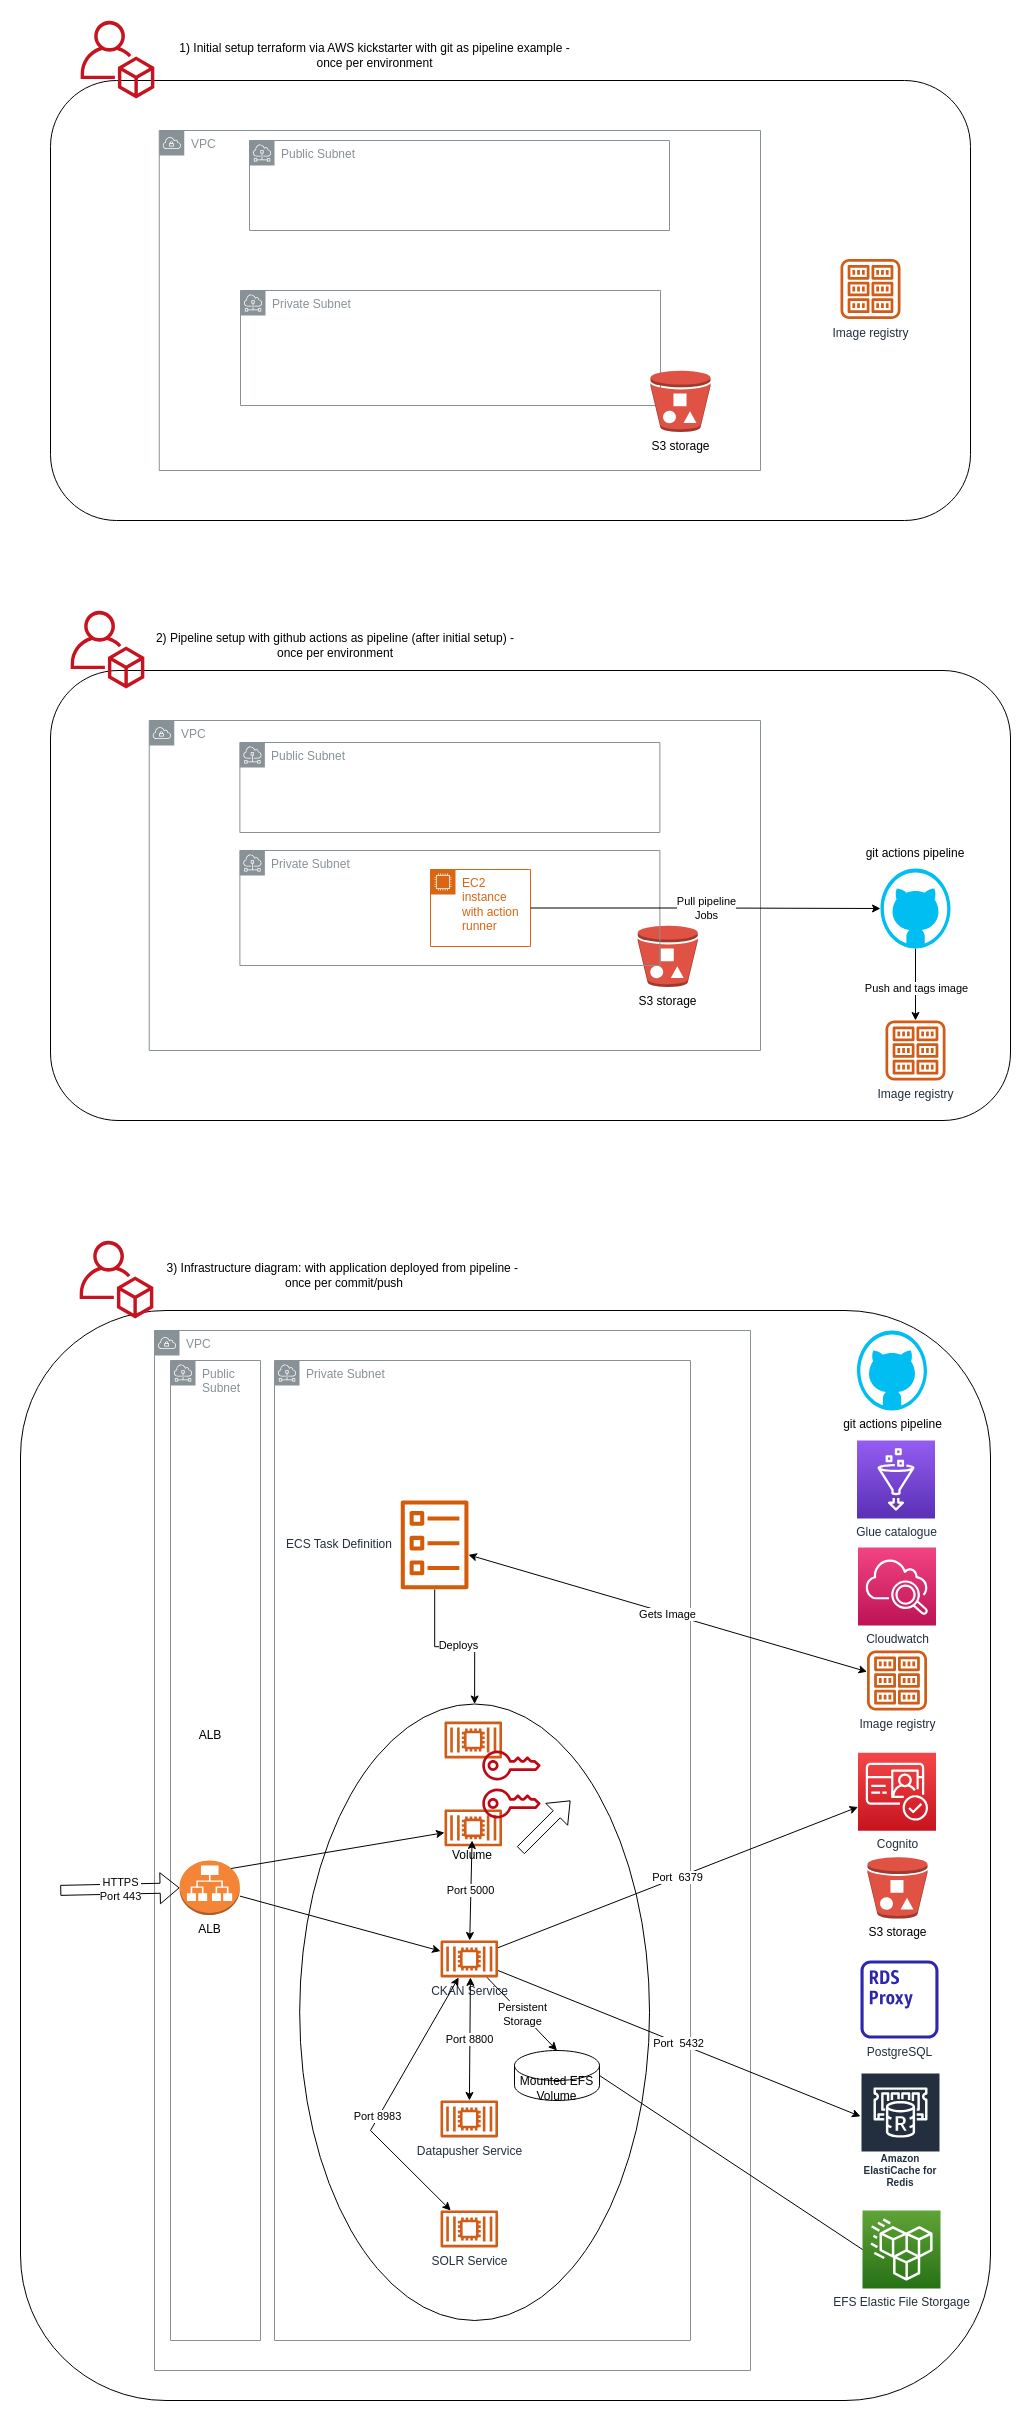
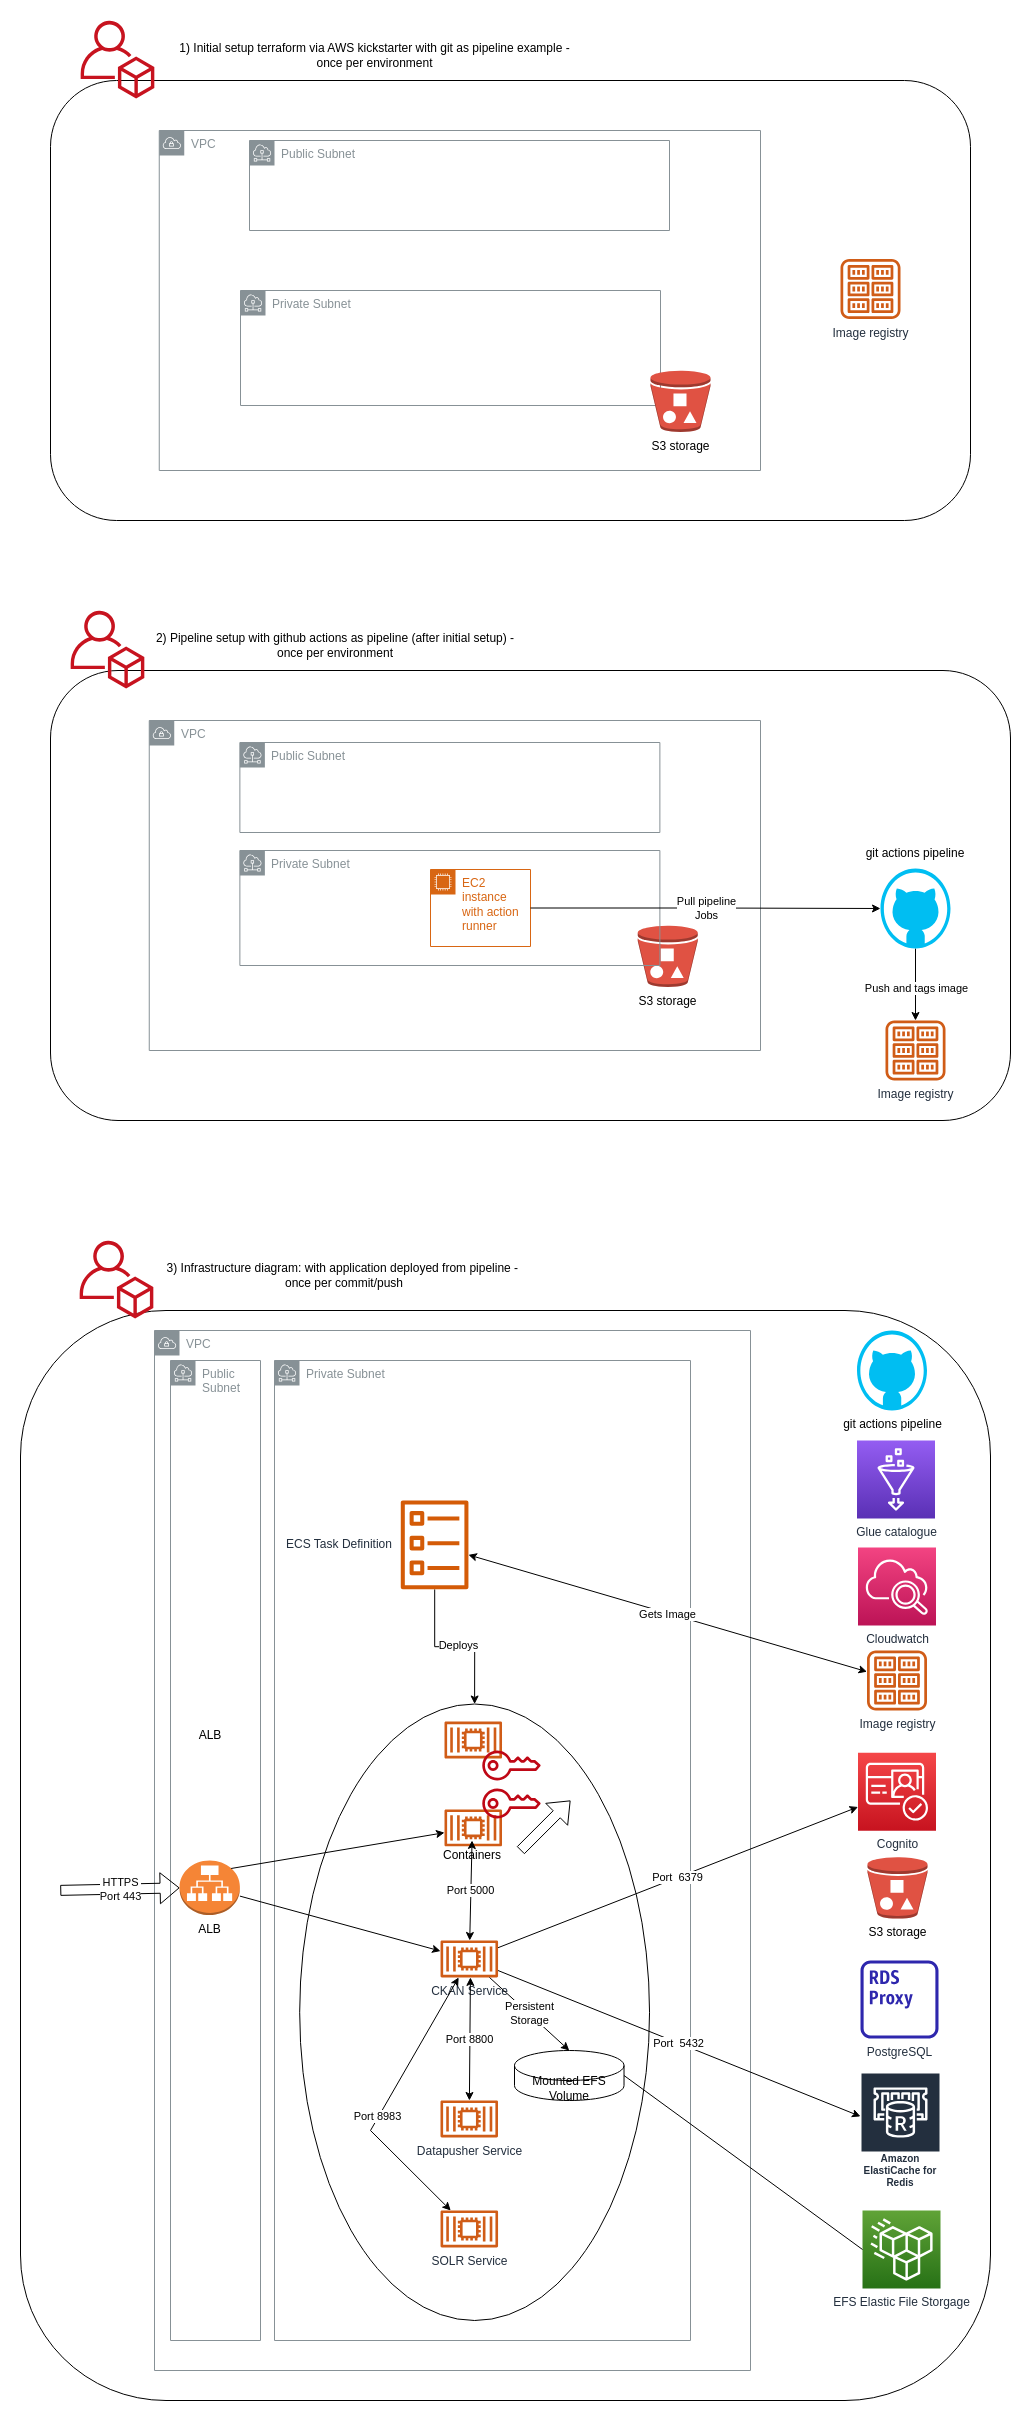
node "Volume": label "Volume" -> "Containers"
node "Mounted EFS Volume": size 85x50 -> 110x50
